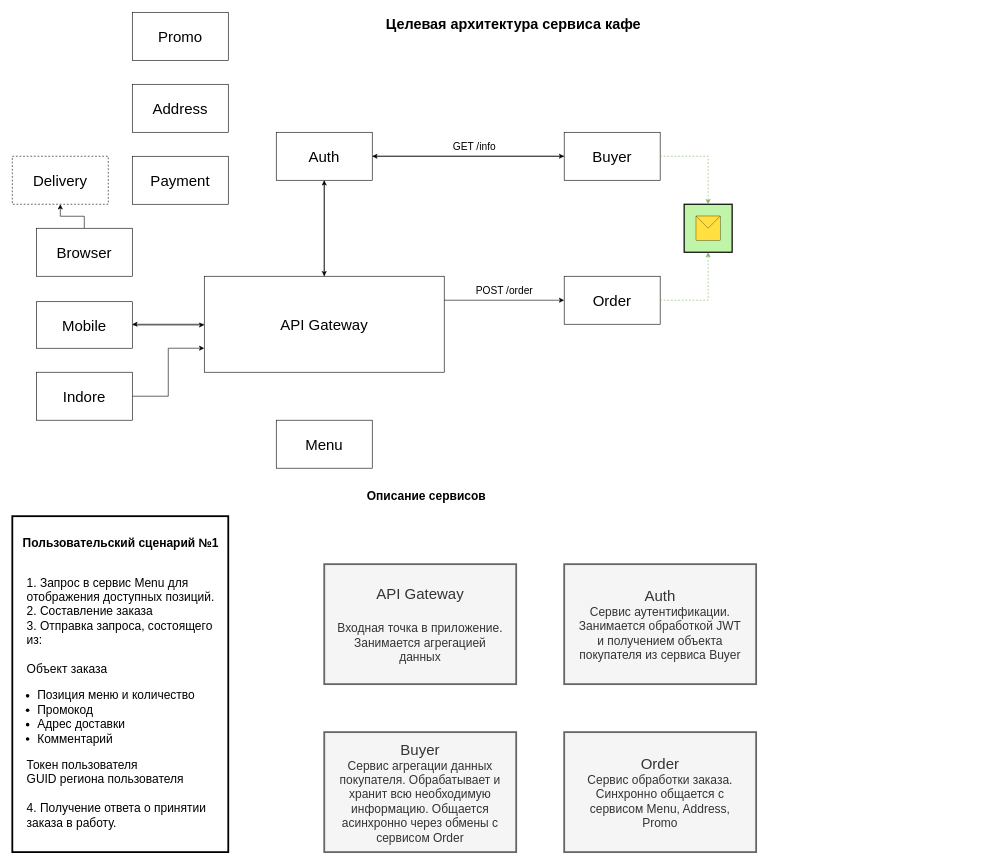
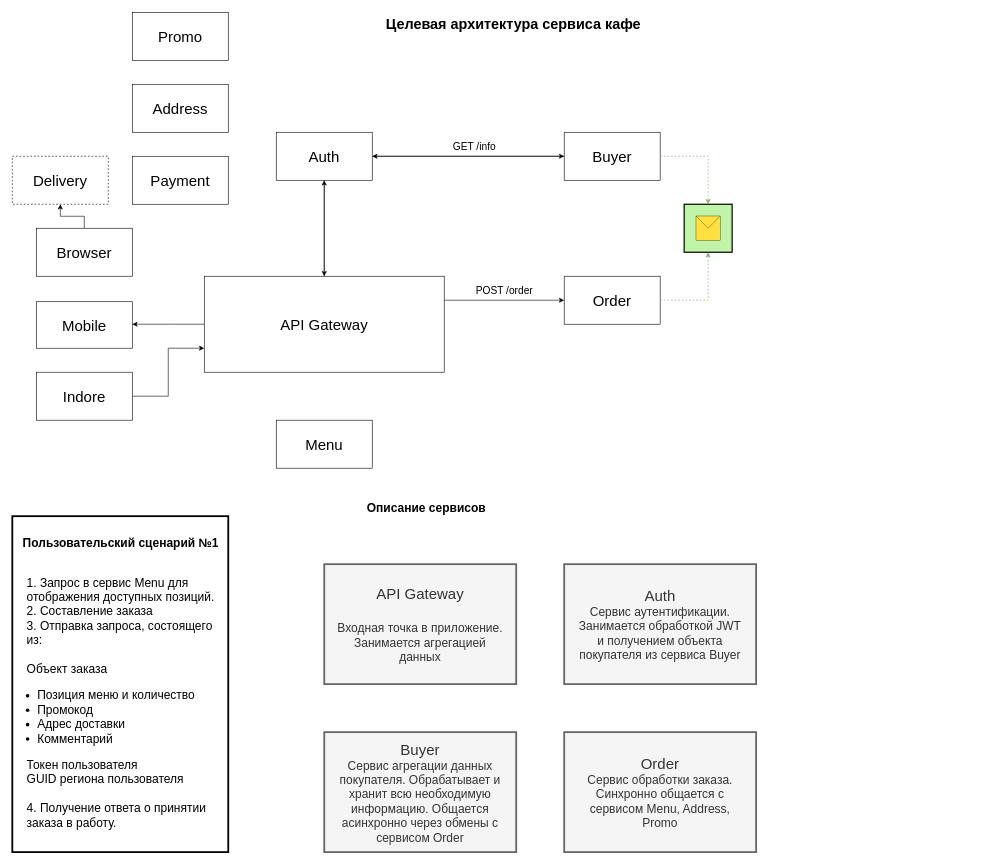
edge "Mobile" -> "API Gateway": removed
node "Описание сервисов": moved (426, 495) -> (426, 507)
